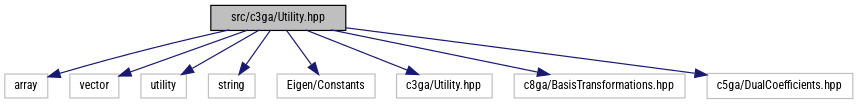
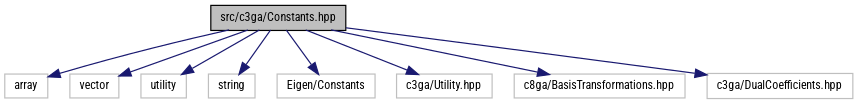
node "src/c3ga/Utility.hpp": label "src/c3ga/Utility.hpp" -> "src/c3ga/Constants.hpp"
node "c5ga/DualCoefficients.hpp": label "c5ga/DualCoefficients.hpp" -> "c3ga/DualCoefficients.hpp"
